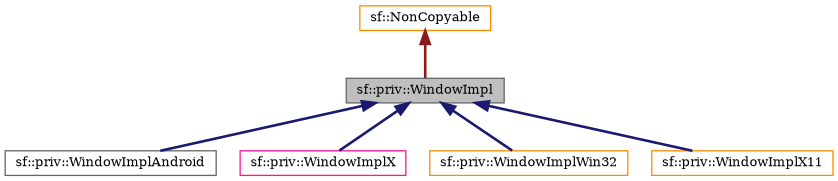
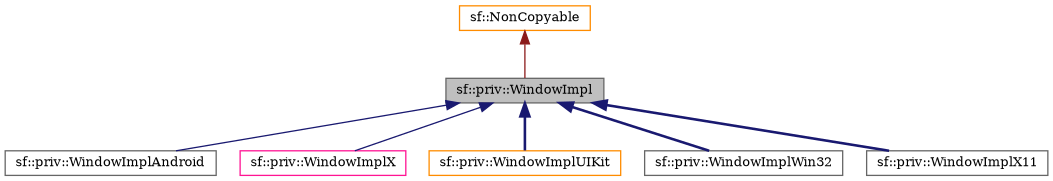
edge "sf::priv::WindowImpl" -> "sf::NonCopyable": style bold -> solid
edge "sf::priv::WindowImplAndroid" -> "sf::priv::WindowImpl": style bold -> solid
edge "sf::priv::WindowImplX" -> "sf::priv::WindowImpl": style bold -> solid
node "sf::priv::WindowImplUIKit": added
node "sf::priv::WindowImplWin32": color darkorange -> gray40
node "sf::priv::WindowImplX11": color darkorange -> gray40
